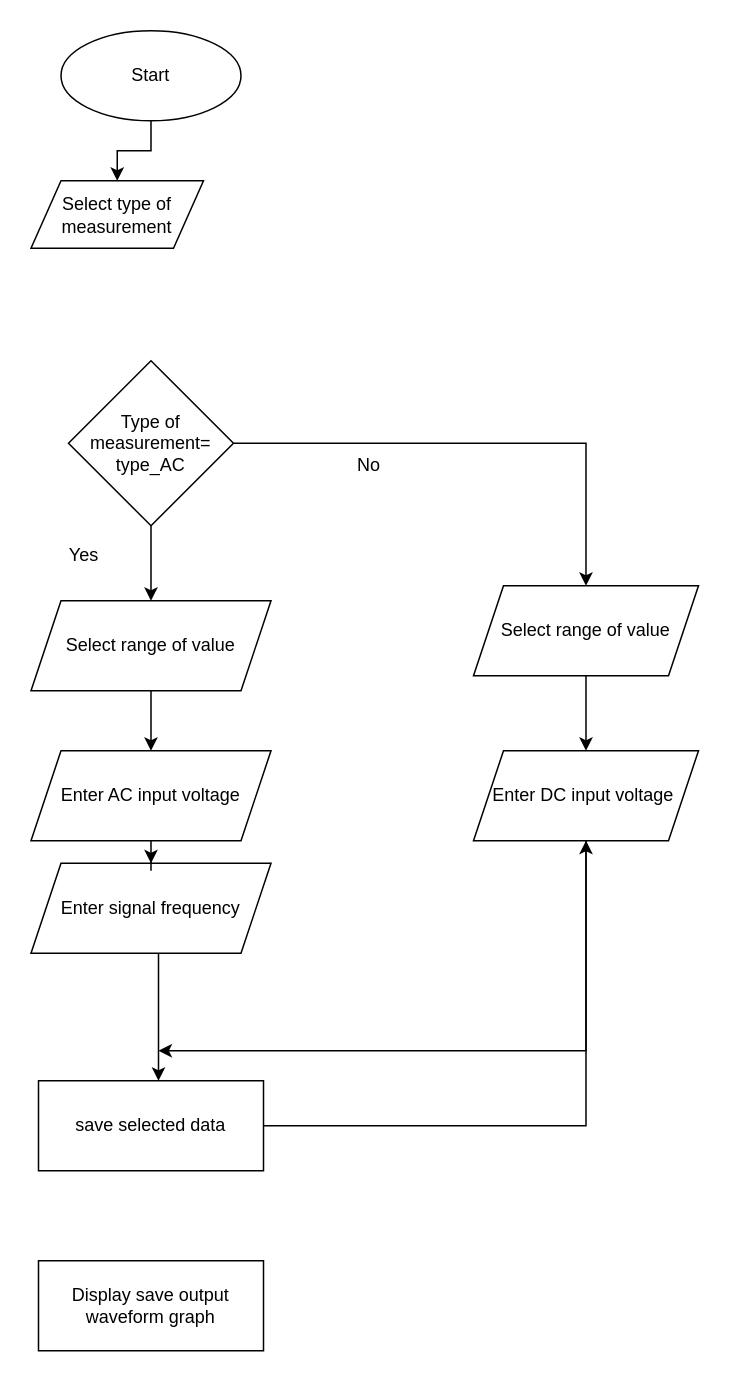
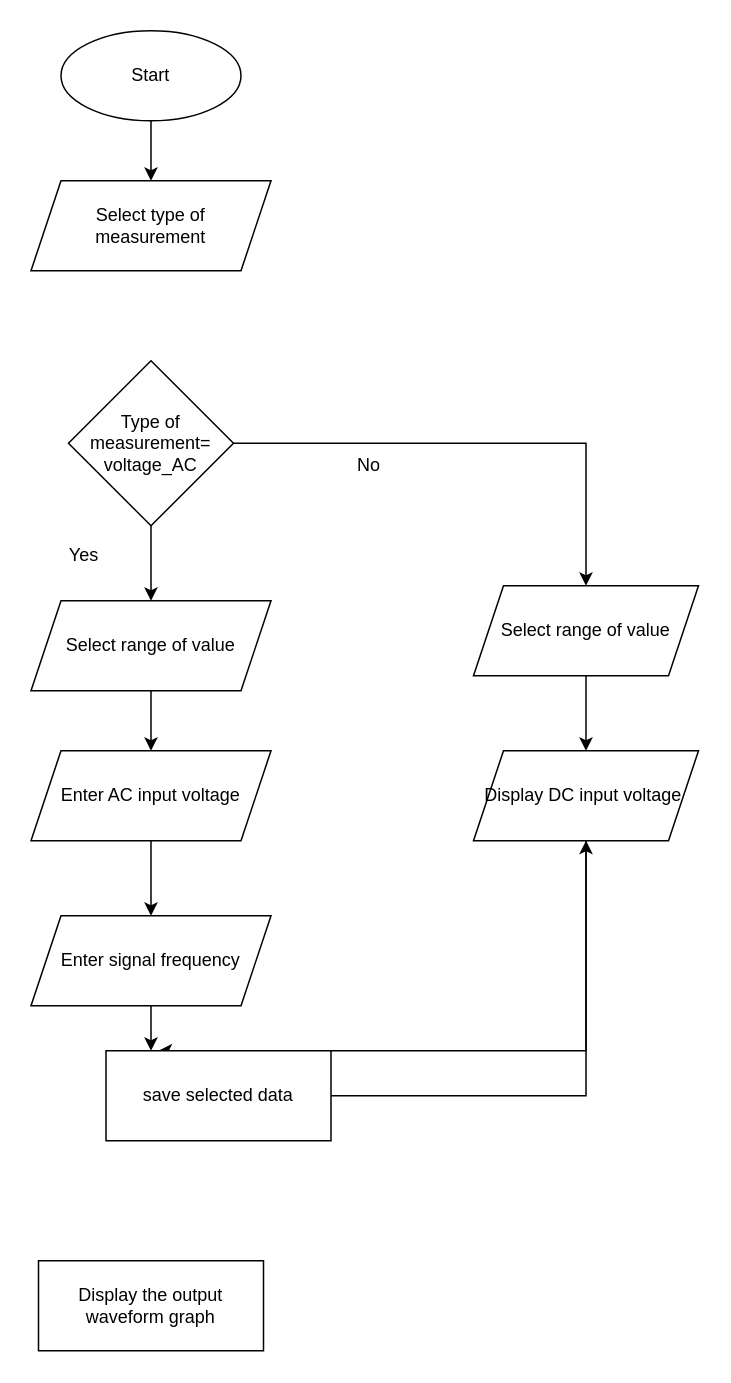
node "Select type of measurement": size 173x68 -> 240x90
node "Type of measurement= type_AC": label "Type of measurement= type_AC" -> "Type of measurement= voltage_AC"
node "Enter DC input voltage": label "Enter DC input voltage" -> "Display DC input voltage"
node "Enter signal frequency": moved (151, 908) -> (151, 961)
node "save selected data": moved (151, 1126) -> (218, 1096)
node "Display save output waveform graph": label "Display save output waveform graph" -> "Display the output waveform graph"
